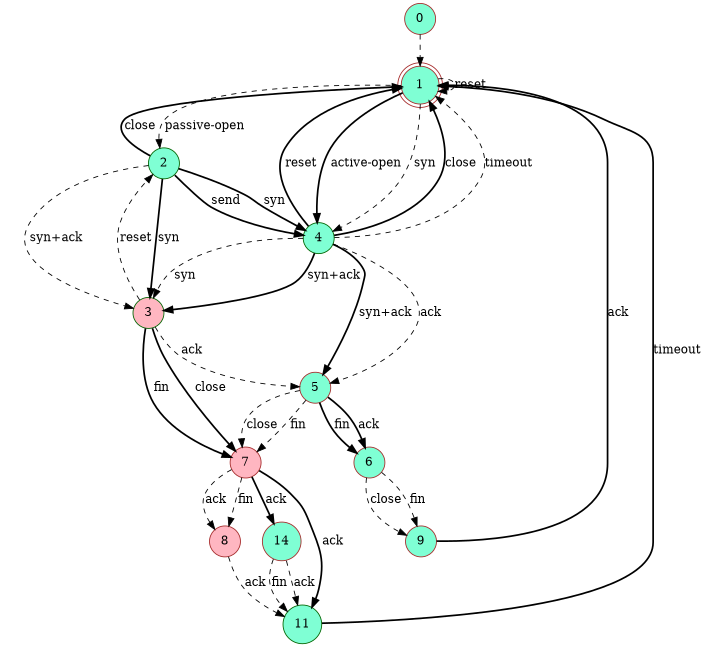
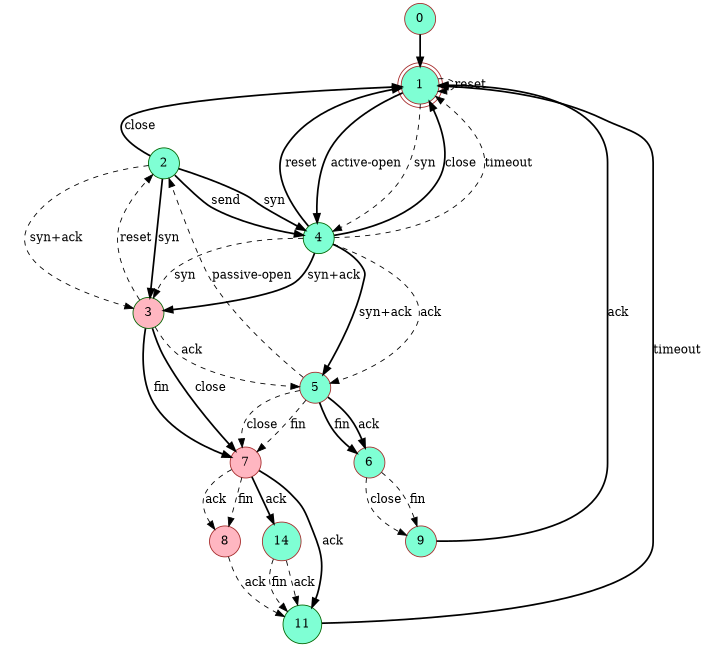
edge "0" -> "1": style dashed -> bold
edge "1" -> "2": now "5" -> "2"
